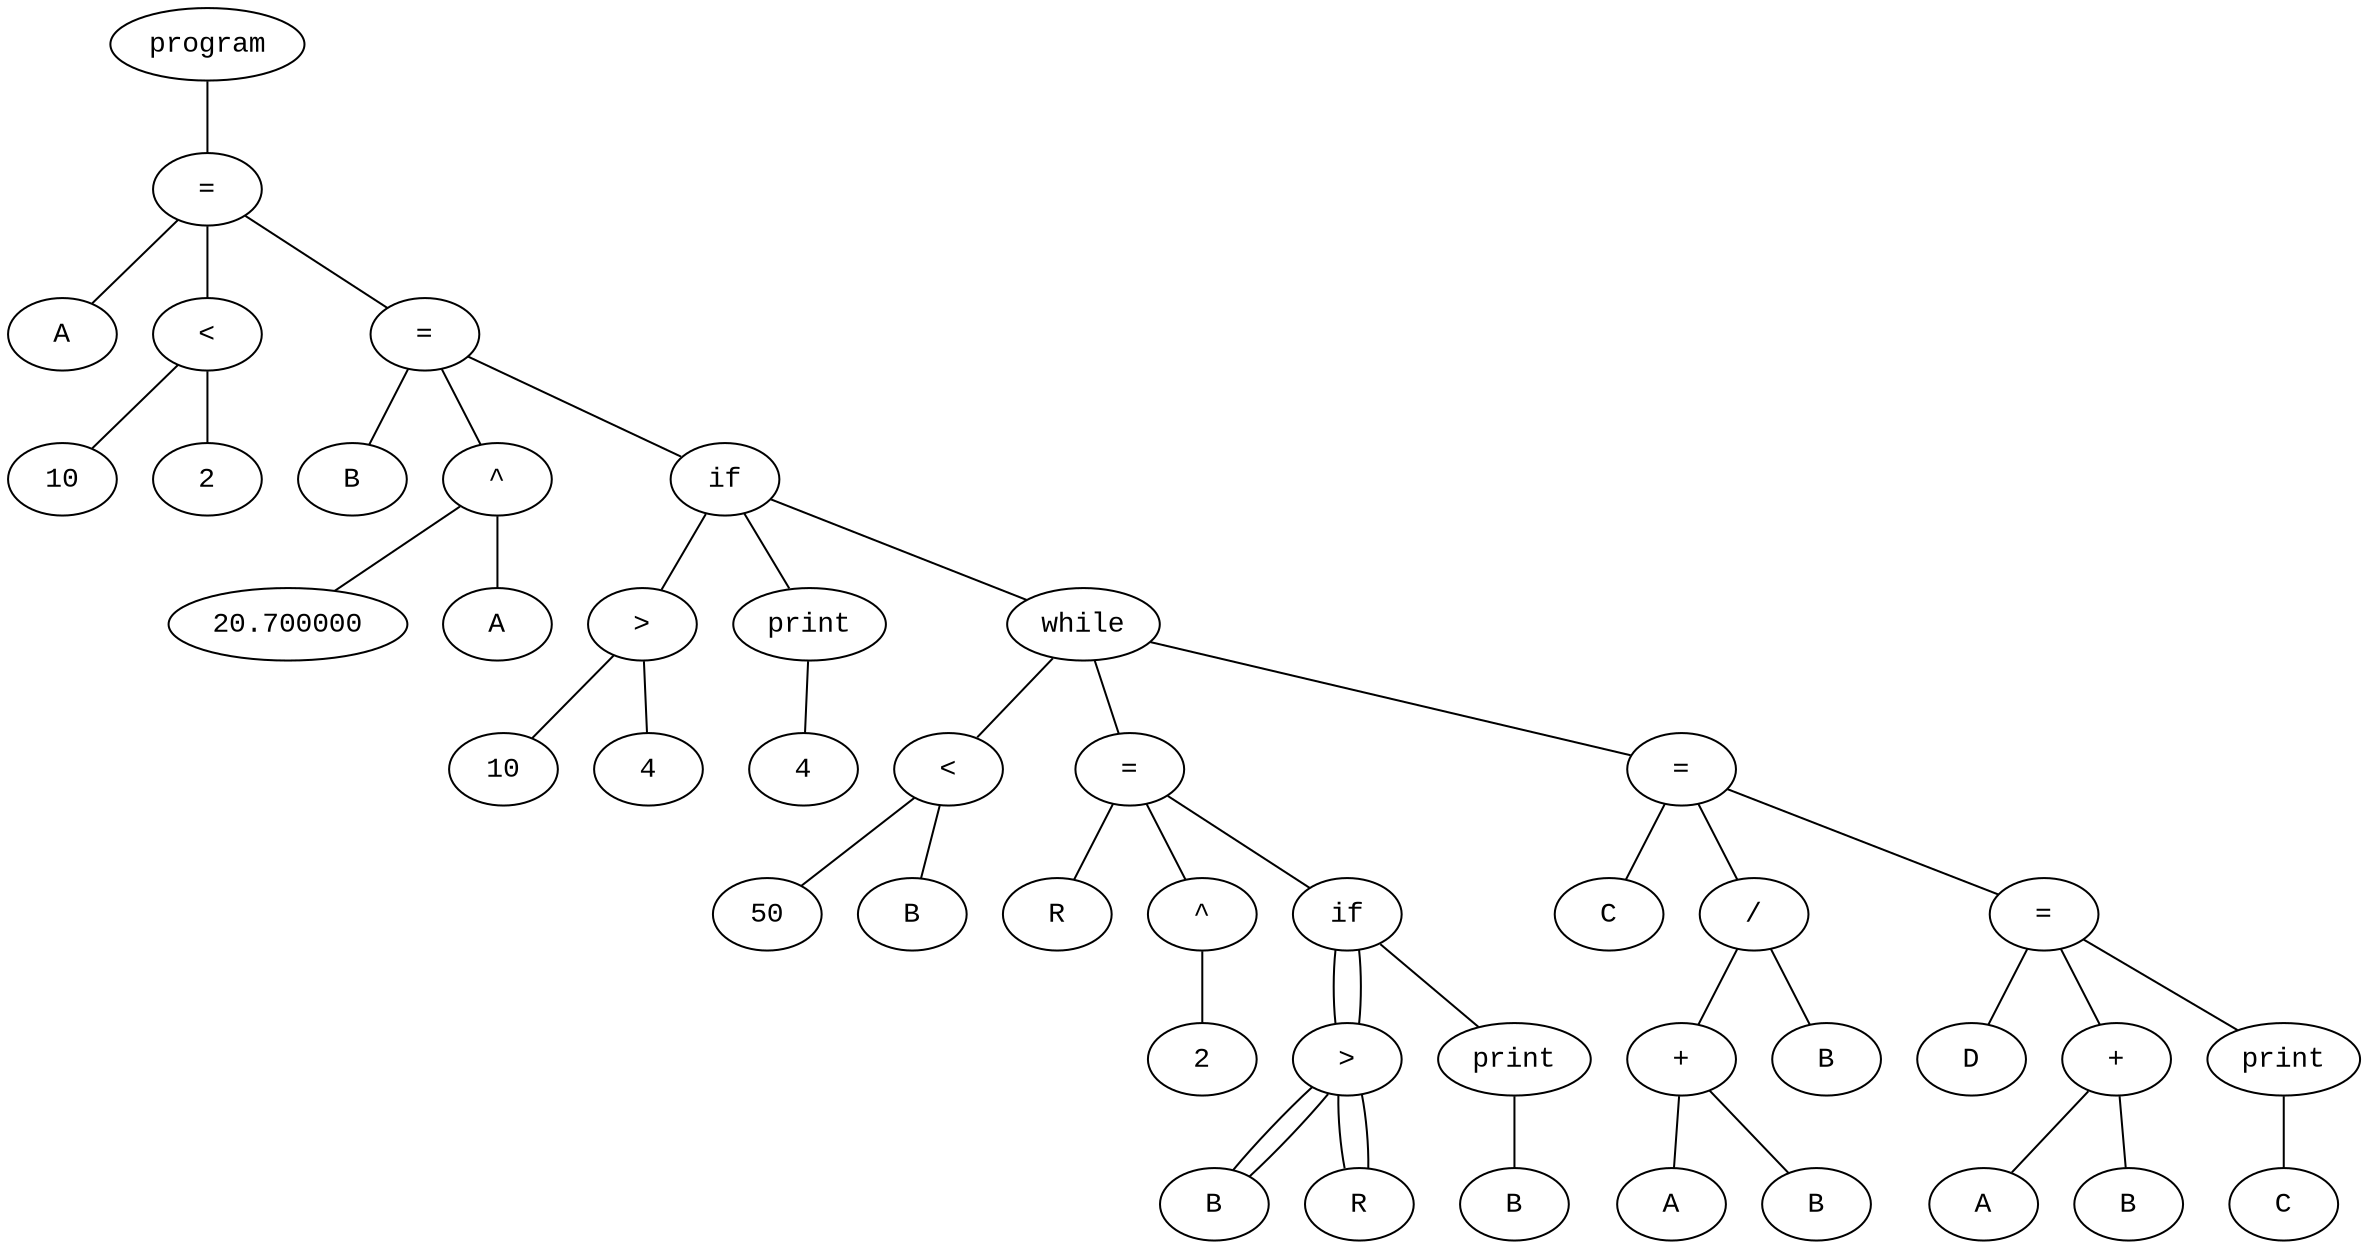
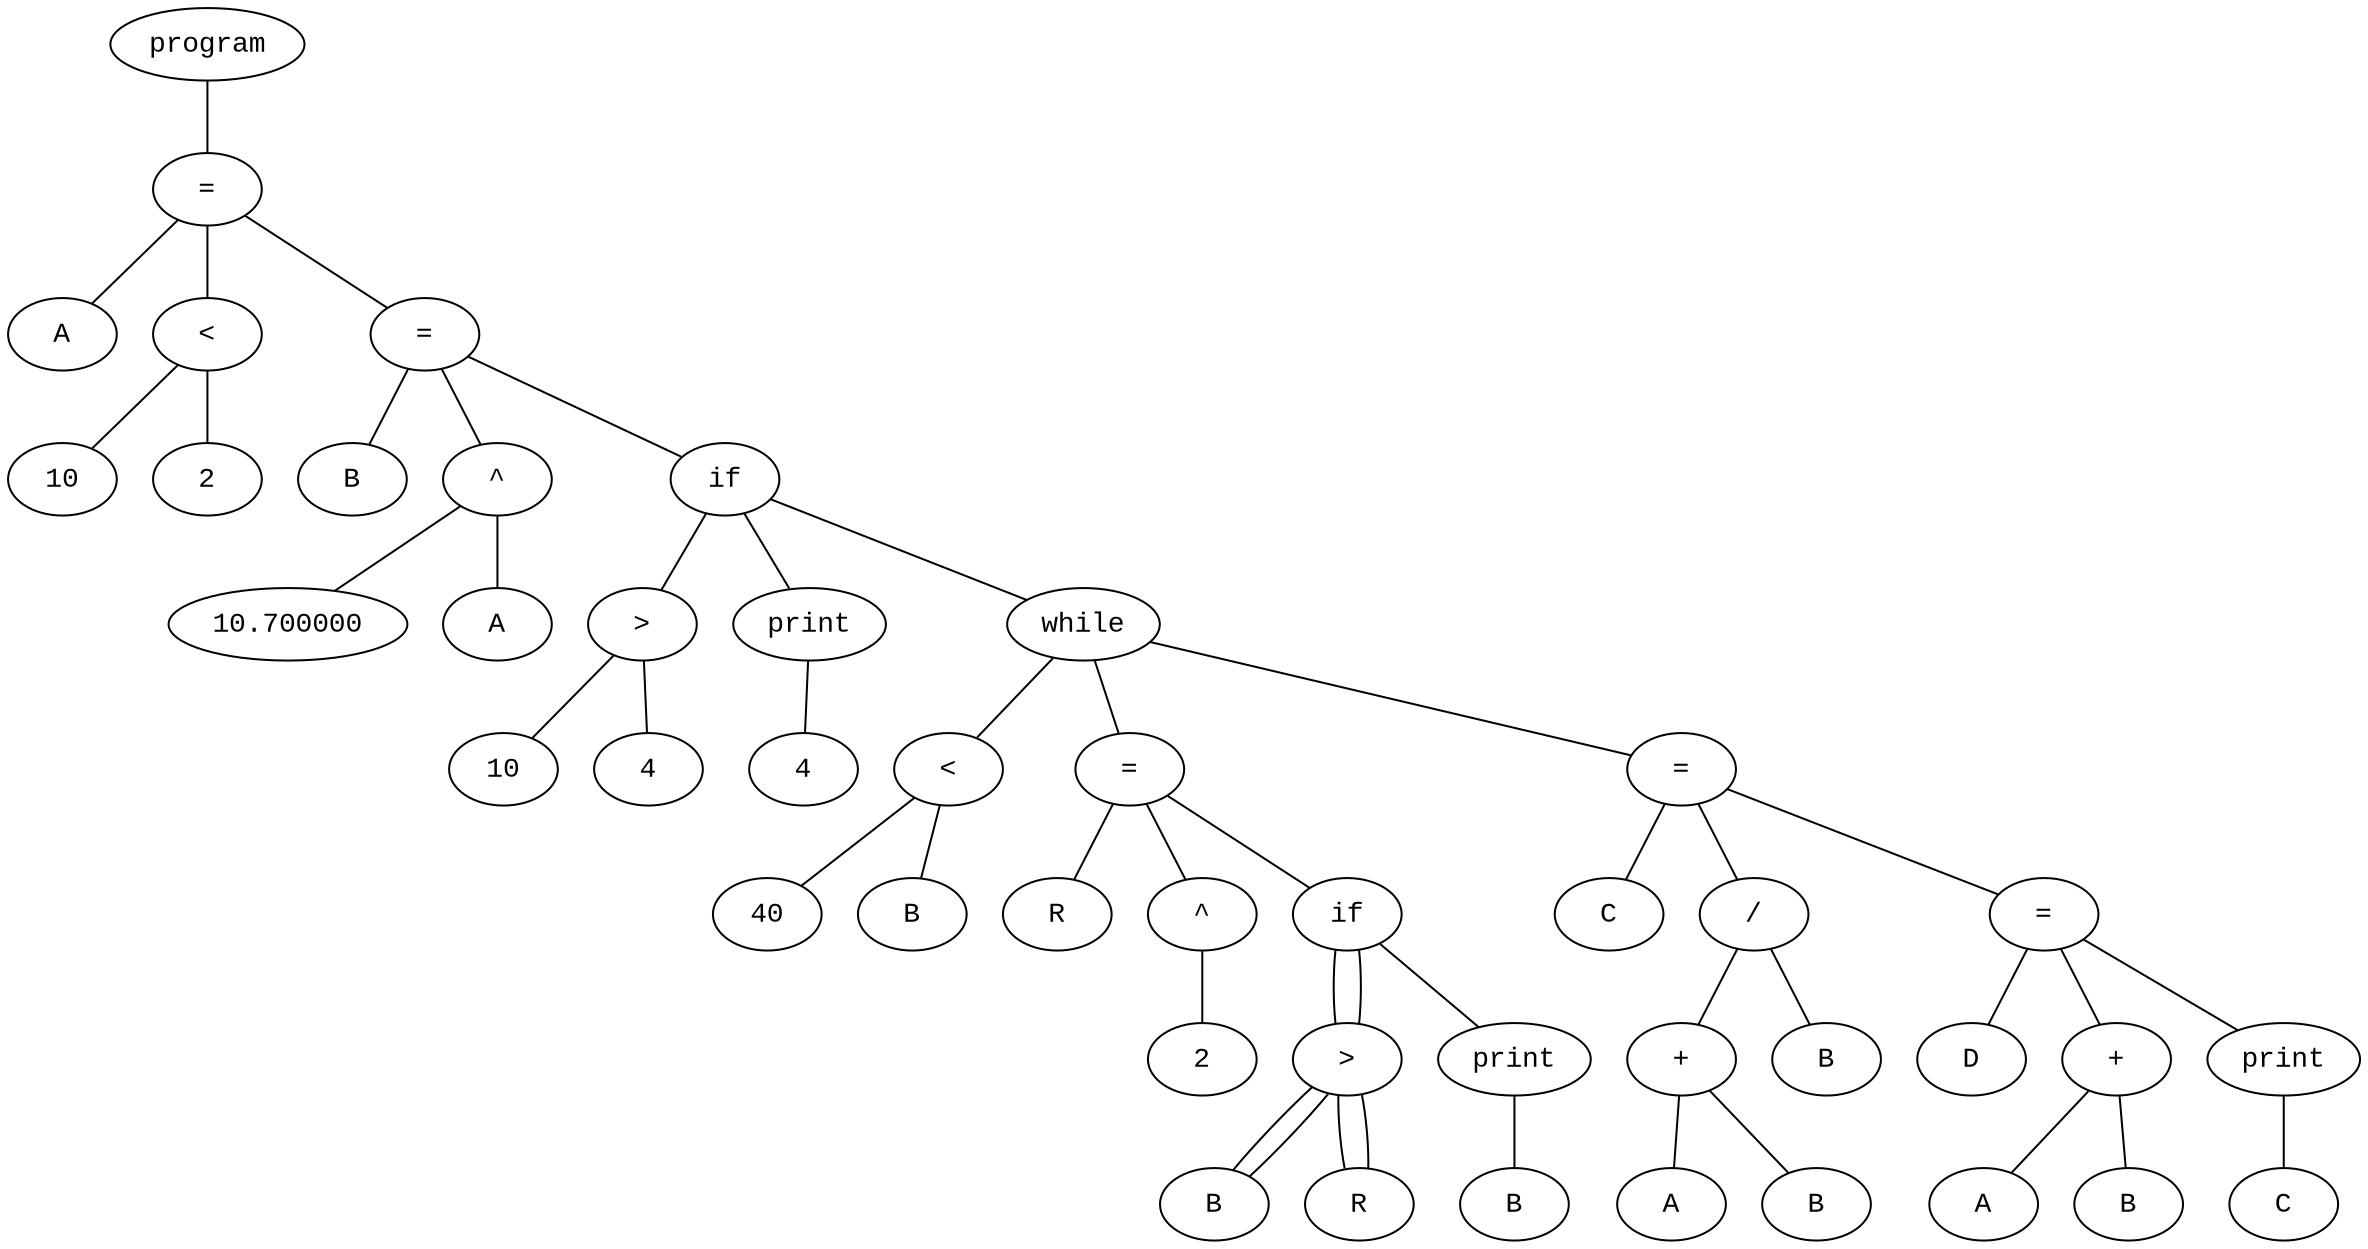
node "20.700000": label "20.700000" -> "10.700000"
node "50": label "50" -> "40"
